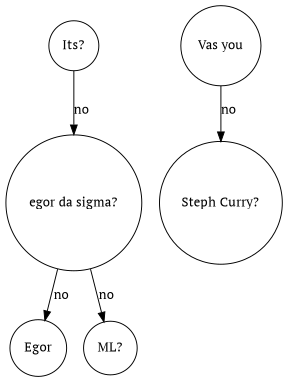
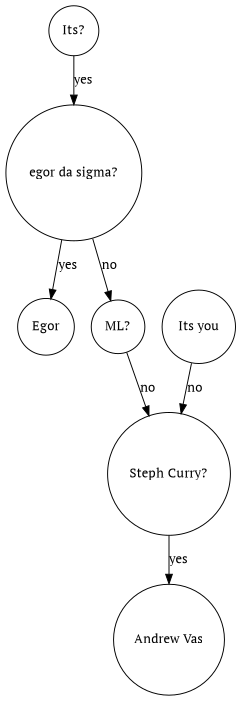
node "Vas you": label "Vas you" -> "Its you"
edge "Its?" -> "egor da sigma?": label "no" -> "yes"
edge "egor da sigma?" -> "Egor": label "no" -> "yes"
edge "ML?" -> "Steph Curry?": added, label "no"
node "Andrew Vas": added
